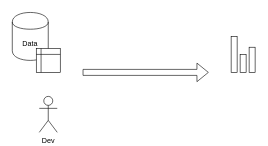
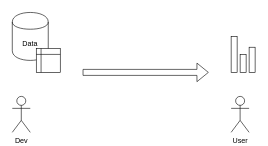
node "Dev": moved (48, 114) -> (21, 114)
node "User": added
